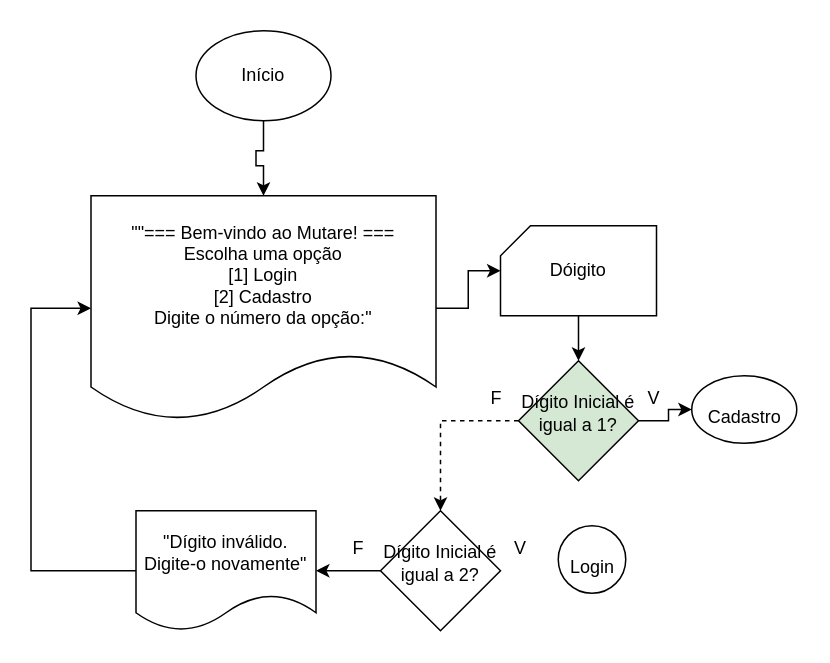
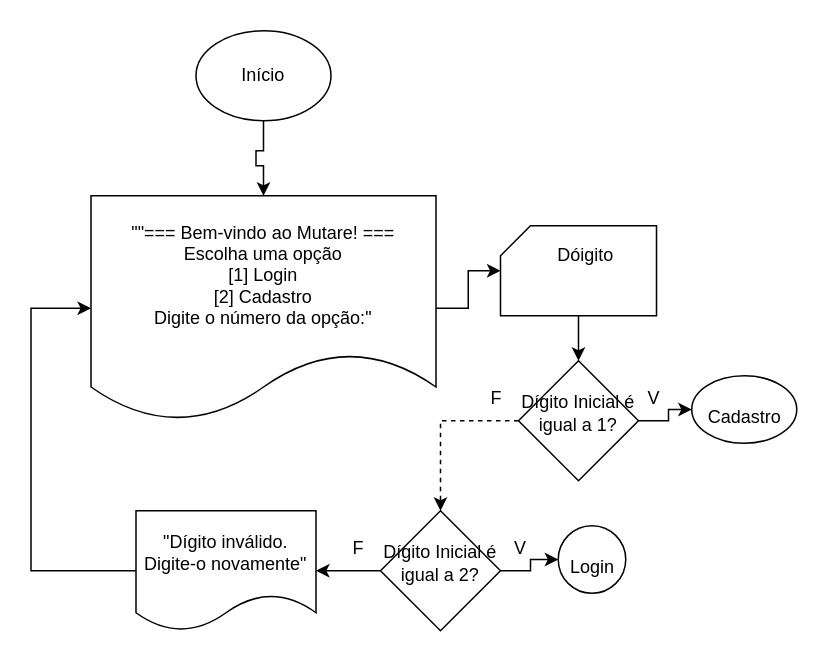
node "Dóigito": moved (578, 271) -> (586, 256)
node "Dígito Inicial é igual a 1?": fillcolor #d5e8d4 -> #ffffff
edge "Dígito Inicial é igual a 2?" -> "Login": added
